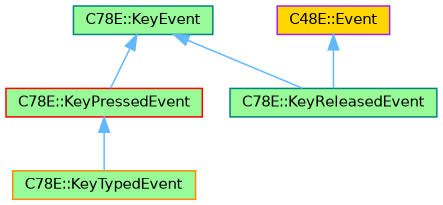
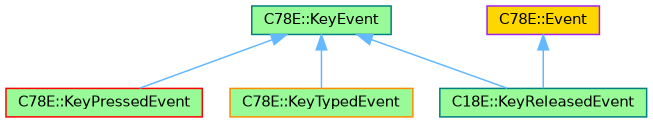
node "C48E::Event": label "C48E::Event" -> "C78E::Event"
node "C78E::KeyReleasedEvent": label "C78E::KeyReleasedEvent" -> "C18E::KeyReleasedEvent"
edge "C78E::KeyTypedEvent" -> "C78E::KeyPressedEvent": now "C78E::KeyTypedEvent" -> "C78E::KeyEvent"
